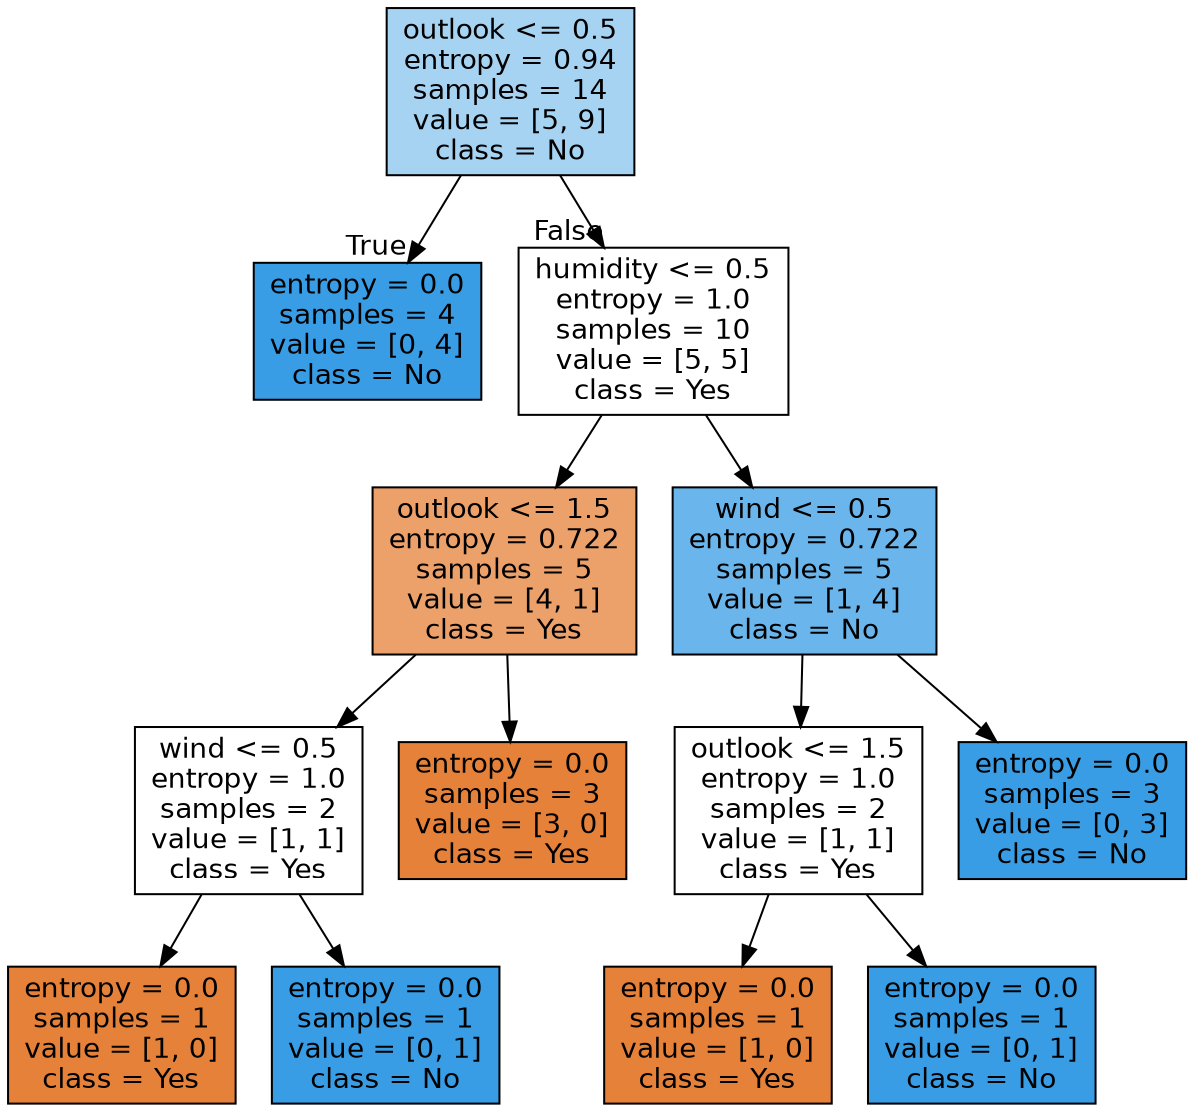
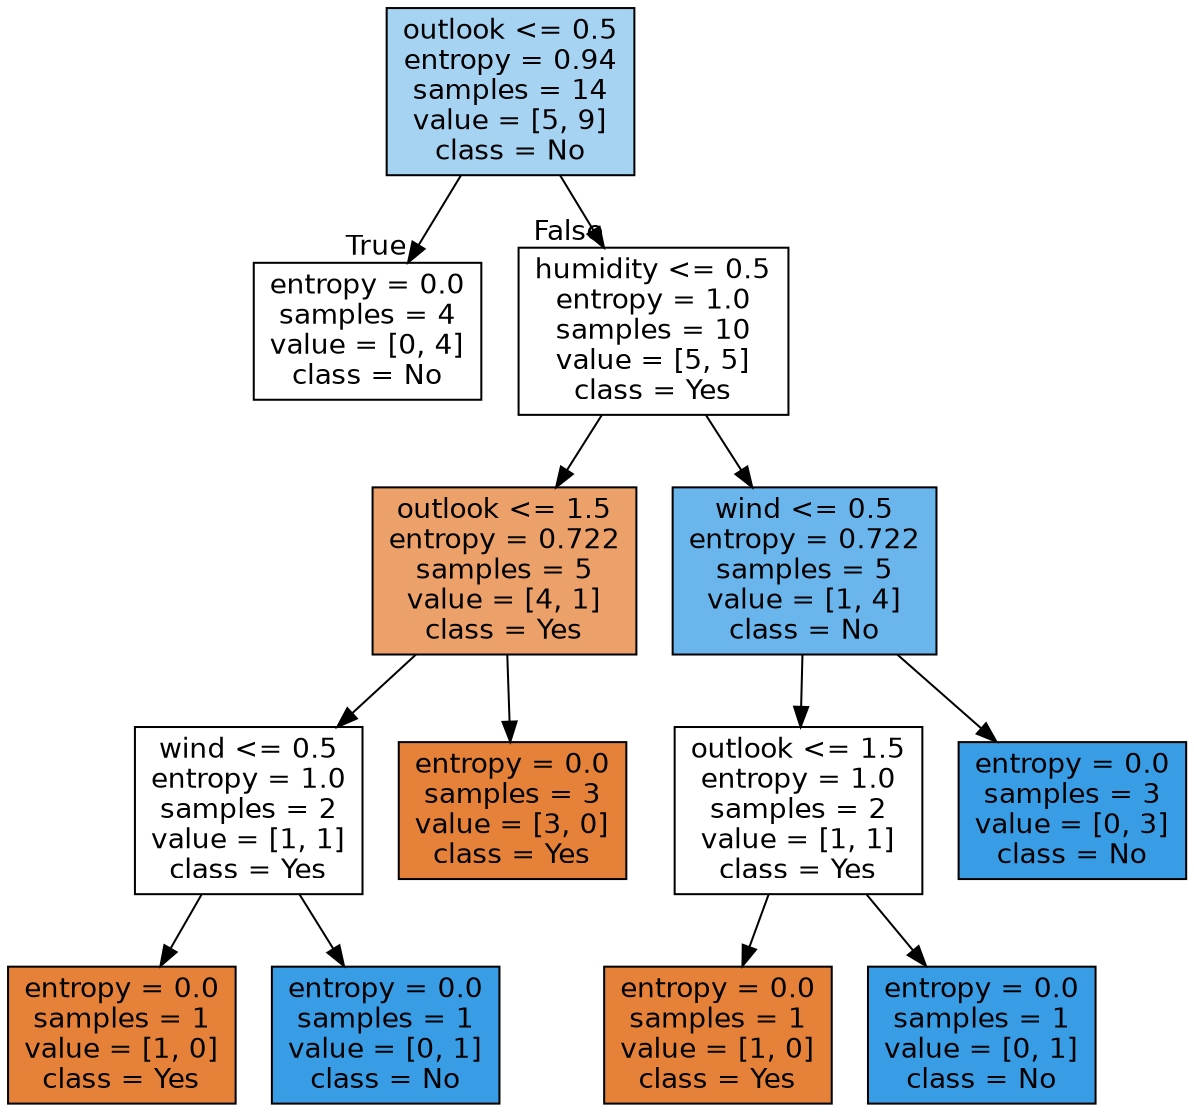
node "entropy = 0.0 samples = 4 value = [0, 4] class = No": fillcolor #399de5 -> #ffffff
